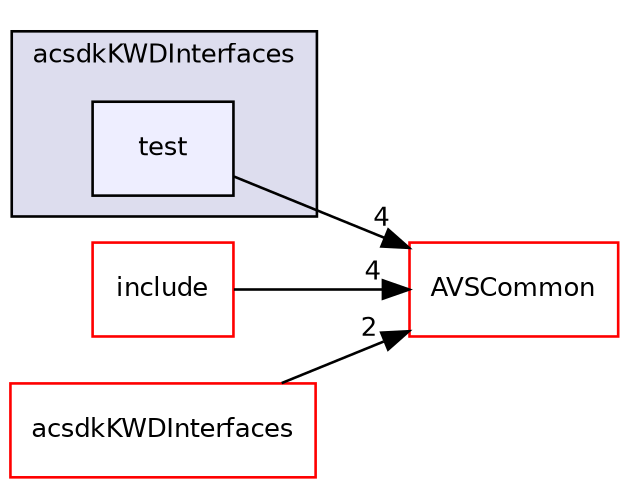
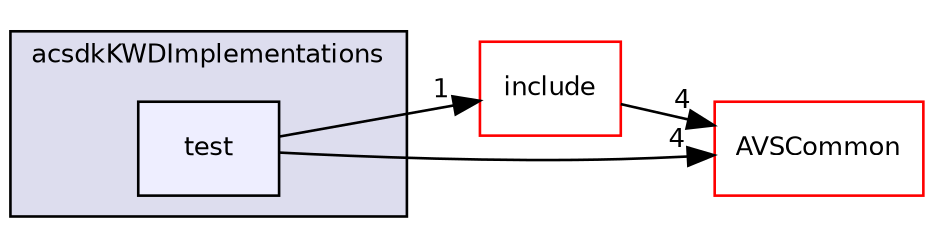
cluster "acsdkKWDInterfaces": label "acsdkKWDInterfaces" -> "acsdkKWDImplementations"
edge "test" -> "include": added
node "acsdkKWDInterfaces": removed
